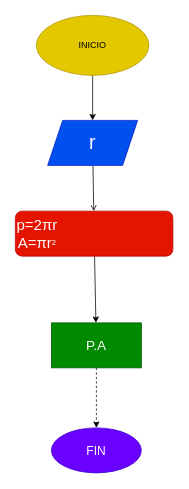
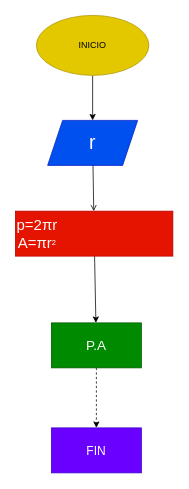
node "p=2πr A=πr2": shape rounded rectangle -> rectangle
node "FIN": shape ellipse -> rectangle
